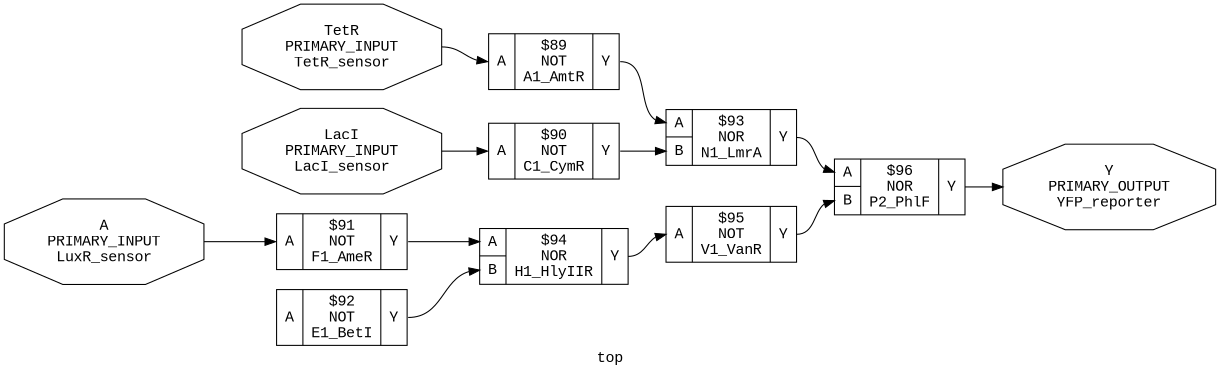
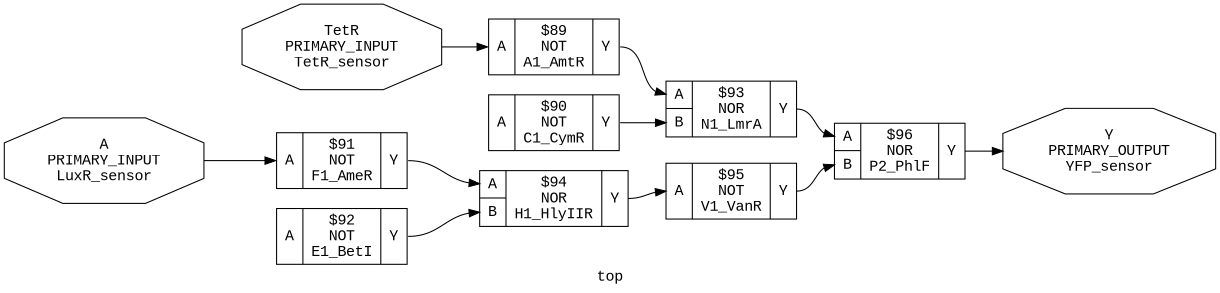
node "LacI PRIMARY_INPUT LacI_sensor": removed
node "Y PRIMARY_OUTPUT YFP_reporter": label "Y PRIMARY_OUTPUT YFP_reporter" -> "Y PRIMARY_OUTPUT YFP_sensor"
